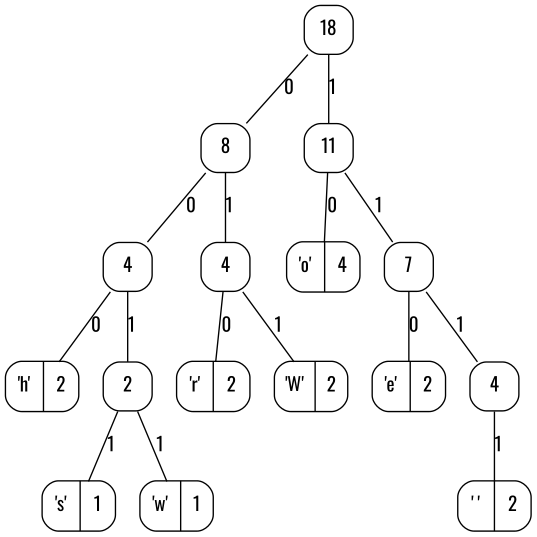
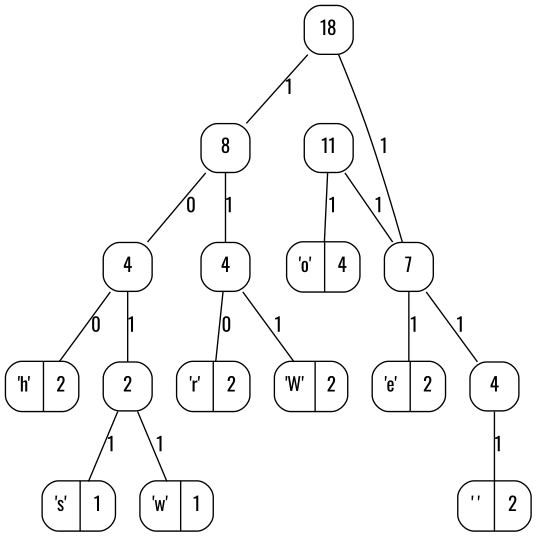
edge "18" -- "8": label "0" -> "1"
edge "18" -- "11": now "18" -- "7"
edge "11" -- "'o'": label "0" -> "1"
edge "7" -- "'e'": label "0" -> "1"
